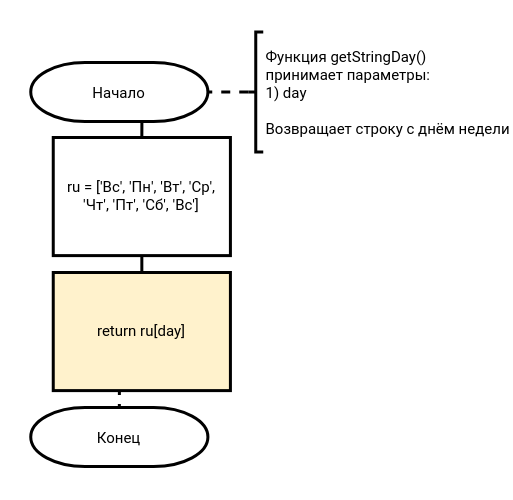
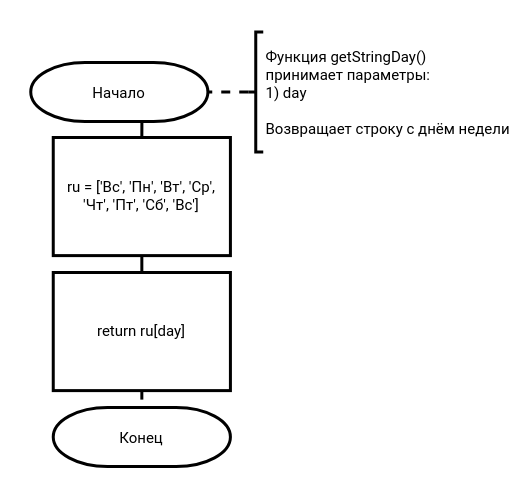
node "return ru[day]": fillcolor #fff2cc -> #ffffff
node "Конец": moved (119, 437) -> (142, 437)
